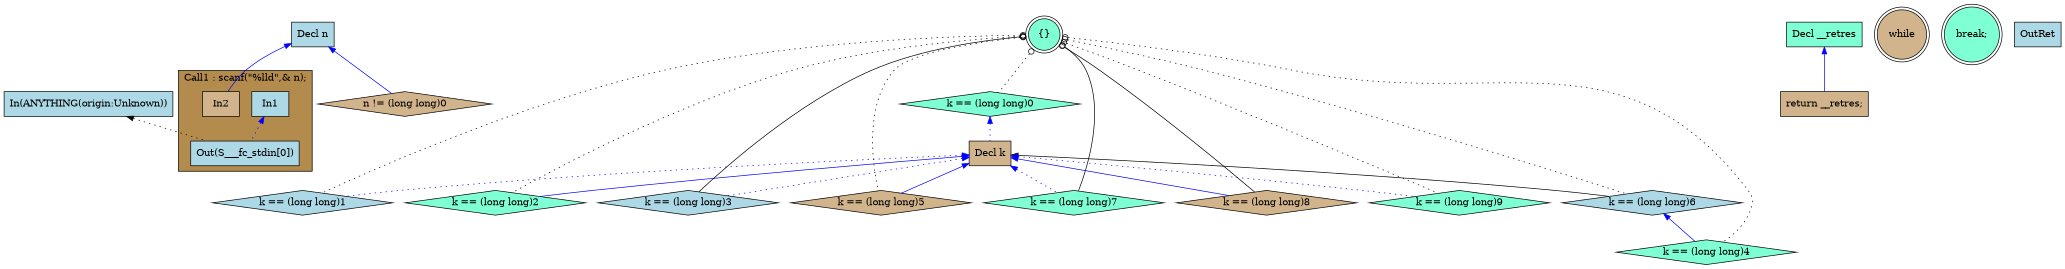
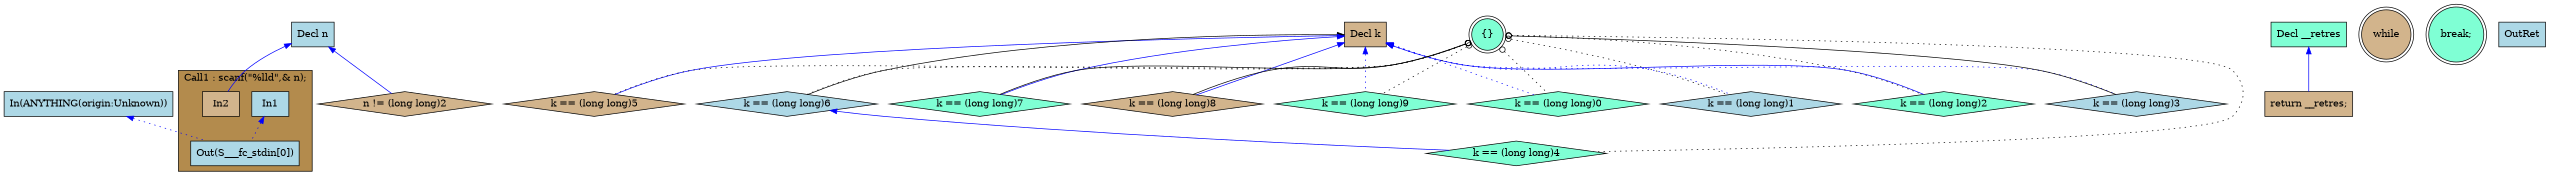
node "n != (long long)0": label "n != (long long)0" -> "n != (long long)2"
edge "Out(S___fc_stdin[0])" -> "In(ANYTHING(origin:Unknown))": color #000000 -> #0000ff
edge "Decl k" -> "k == (long long)0": reversed
edge "k == (long long)7" -> "Decl k": style dotted -> solid
